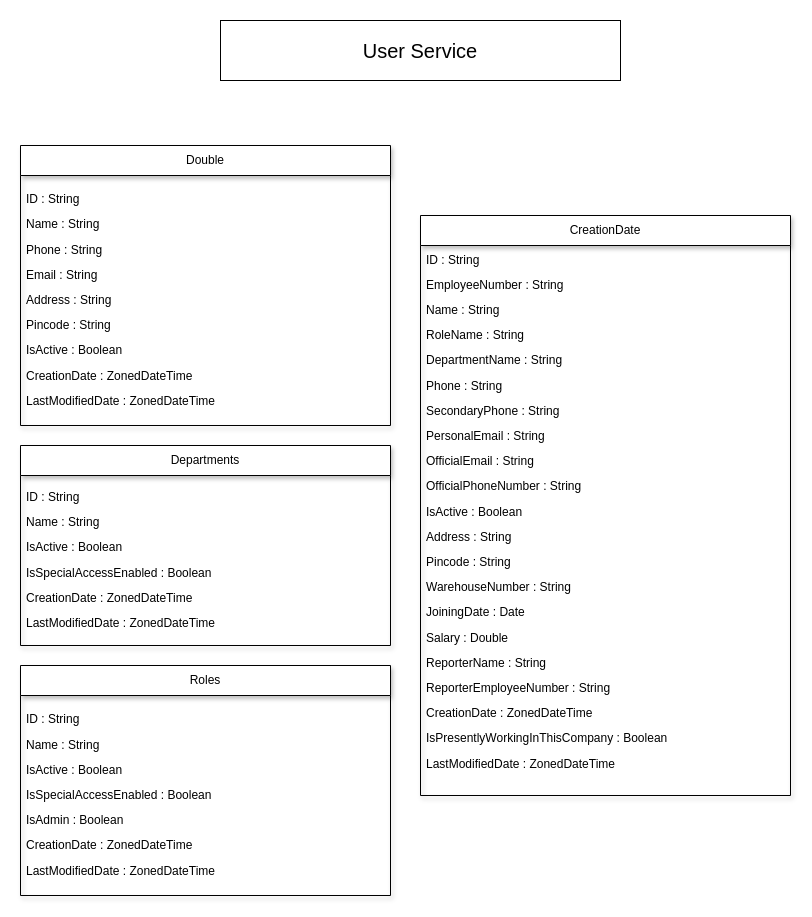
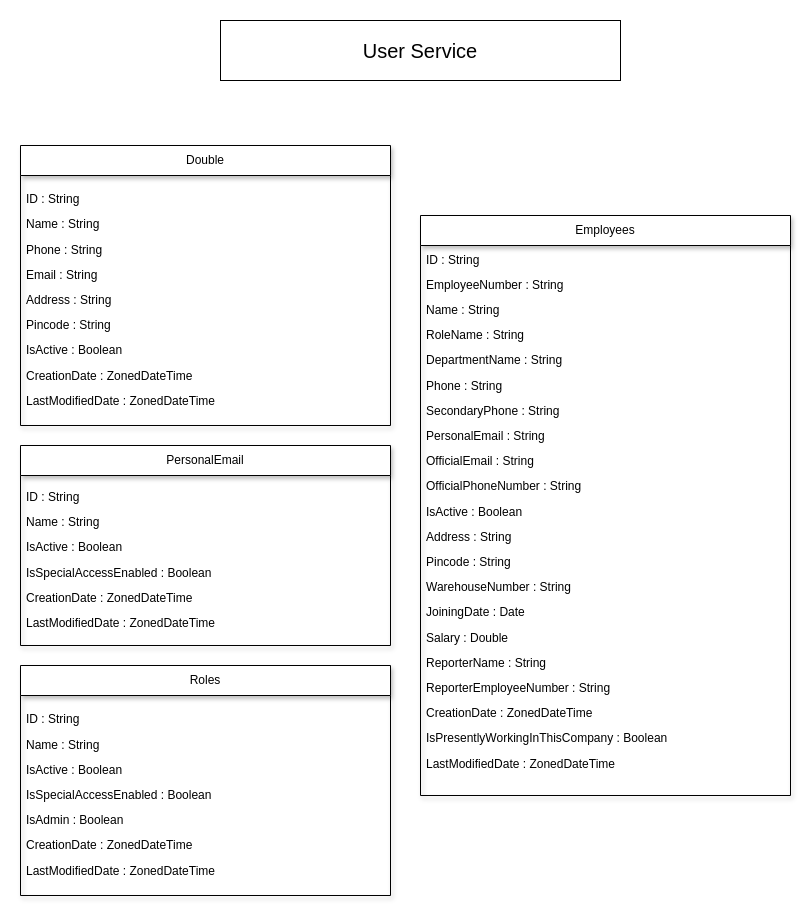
node "CreationDate": label "CreationDate" -> "Employees"
node "Departments": label "Departments" -> "PersonalEmail"
